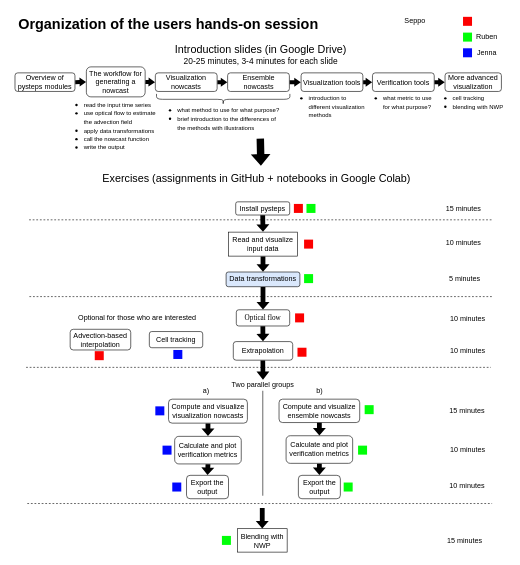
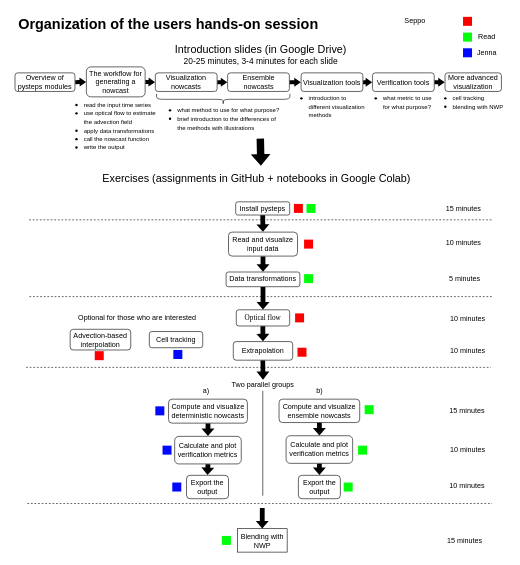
node "Ruben": label "Ruben" -> "Read"
node "Read and visualize input data": shape rectangle -> rounded rectangle
node "Data transformations": fillcolor #dae8fc -> #ffffff
node "Compute and visualize visualization nowcasts": label "Compute and visualize visualization nowcasts" -> "Compute and visualize deterministic nowcasts"
